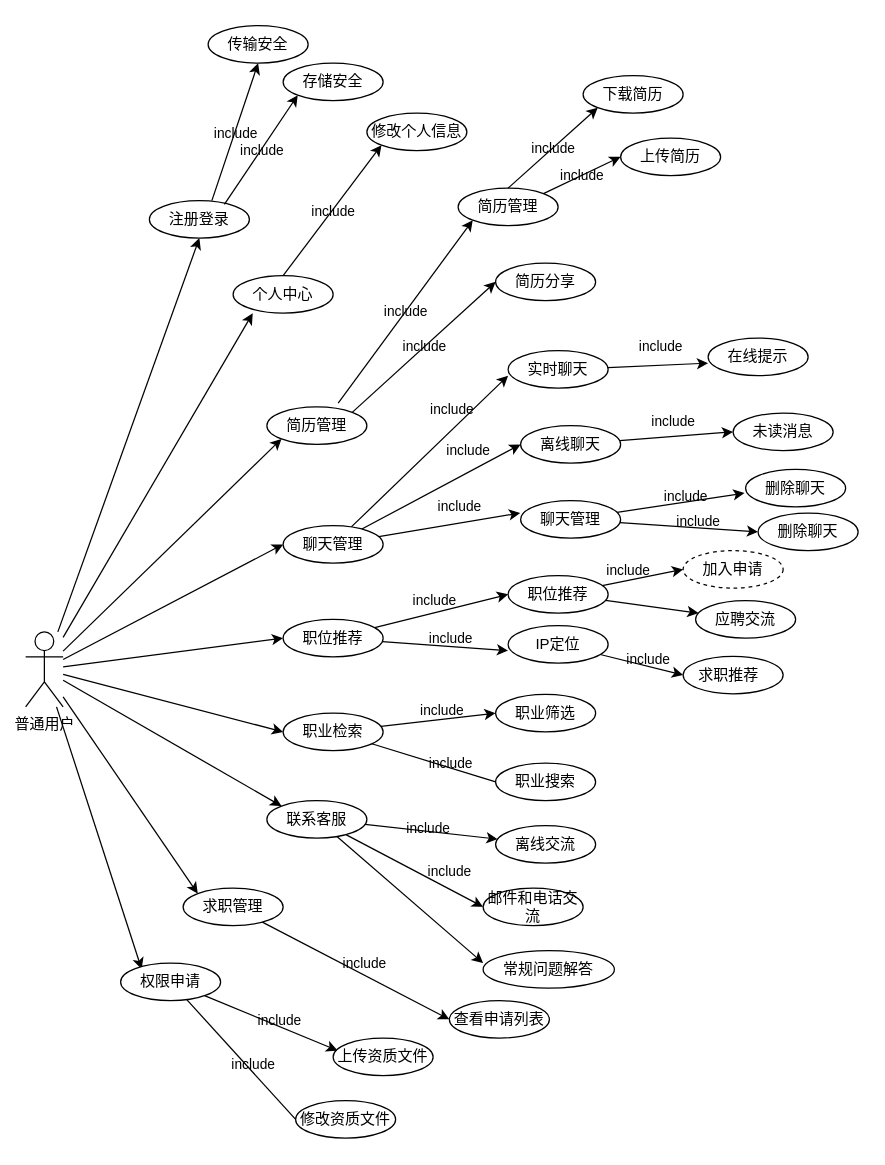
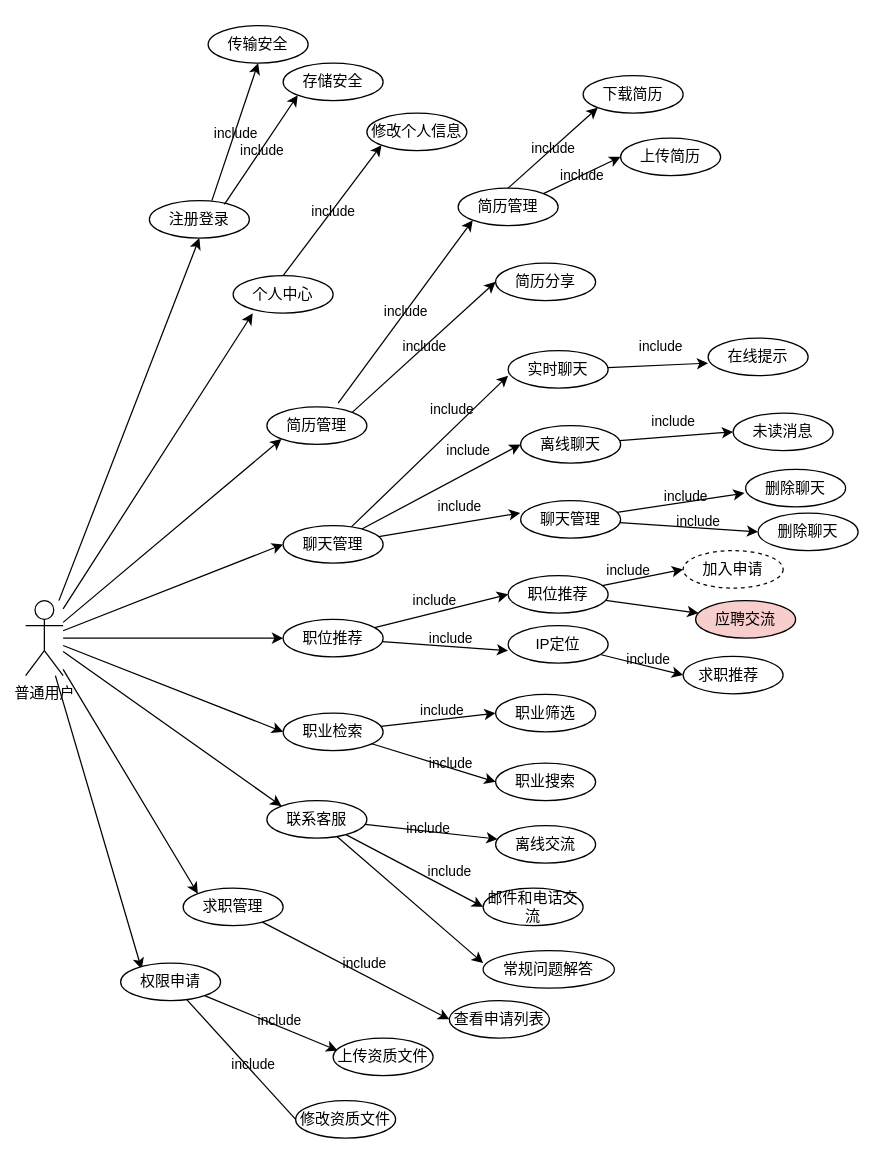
node "应聘交流": fillcolor #ffffff -> #f8cecc
node "普通用户": moved (44, 669) -> (44, 638)
edge "职业检索" -- "职业搜索": arrowhead none -> classic
